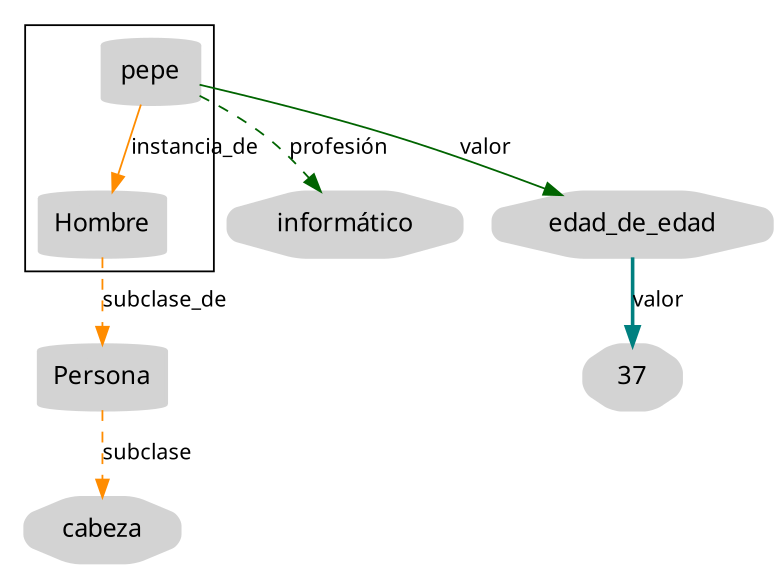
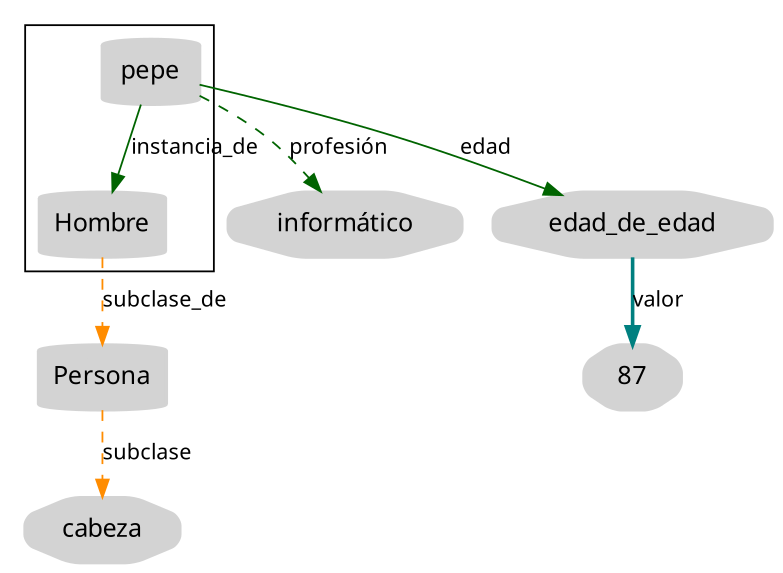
edge "pepe" -> "Hombre": color darkorange -> darkgreen
edge "pepe" -> "edad_de_edad": label "valor" -> "edad"
node "37": label "37" -> "87"
